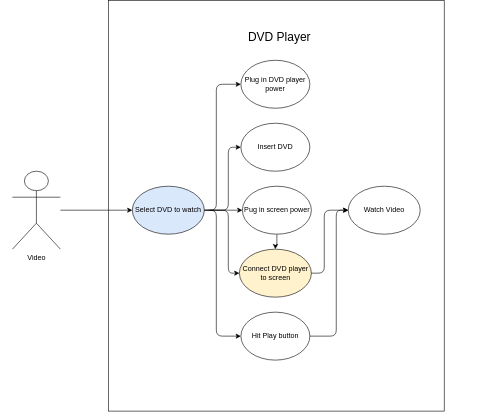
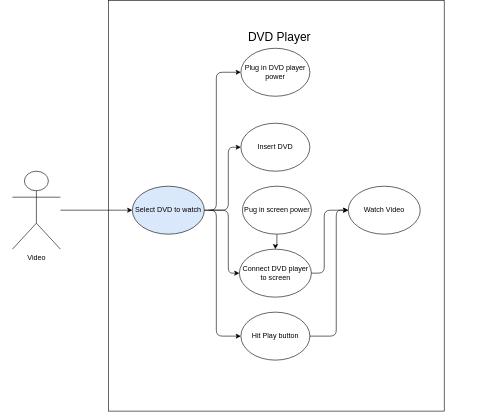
node "Plug in DVD player power": moved (275, 84) -> (275, 72)
edge "Select DVD to watch" -> "Pug in screen power": removed
node "Connect DVD player to screen": fillcolor #fff2cc -> #ffffff
